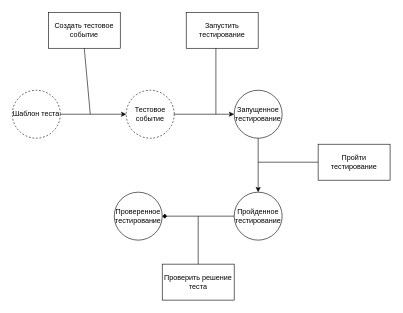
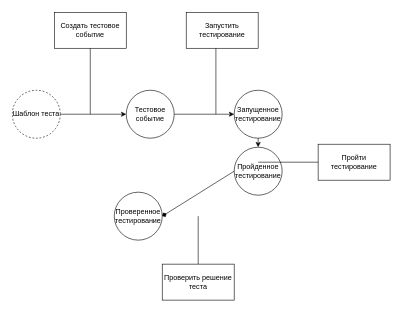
node "Создать тестовое событие": moved (84, 30) -> (90, 30)
node "Тестовое событие": style dashed -> solid
node "Пройденное тестирование": moved (258, 216) -> (258, 171)
